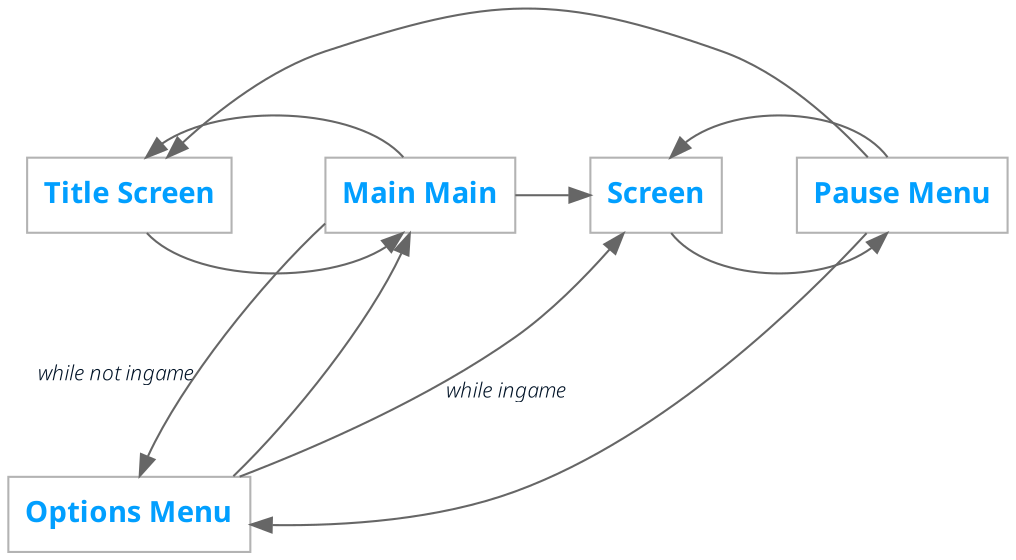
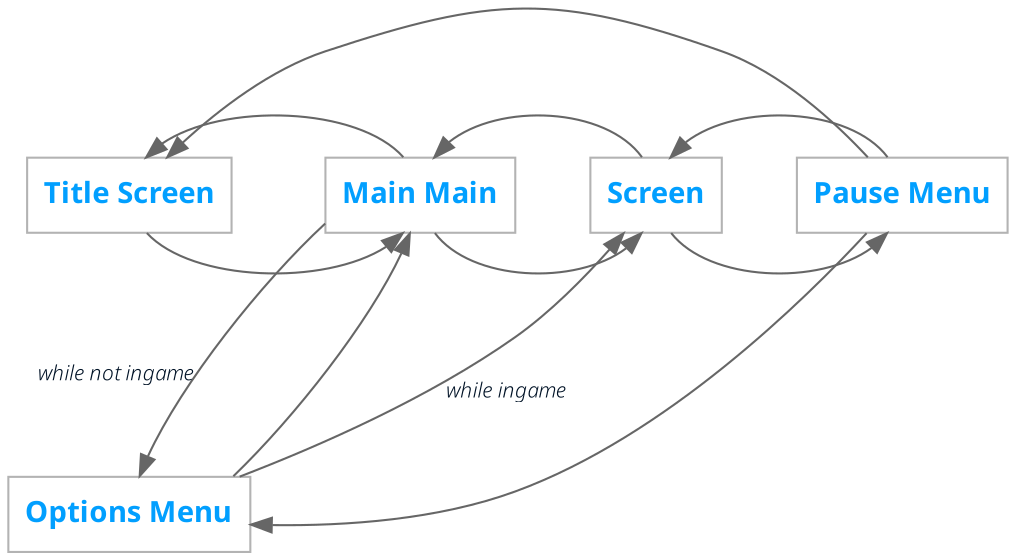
edge "Screen" -> "Main Main": added
